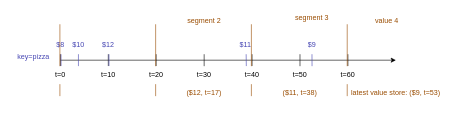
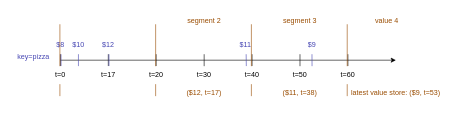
node "segment 3": moved (312, 18) -> (300, 21)
node "t=10": label "t=10" -> "t=17"
